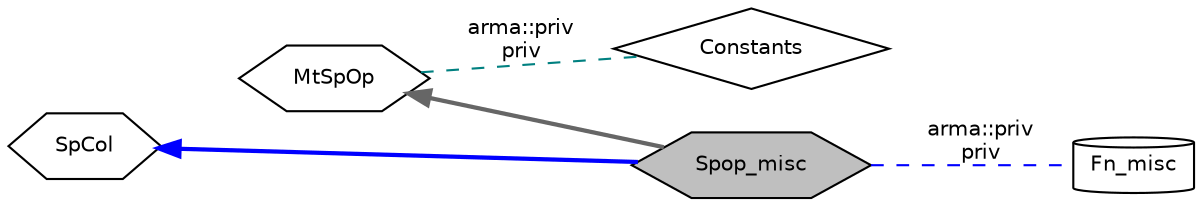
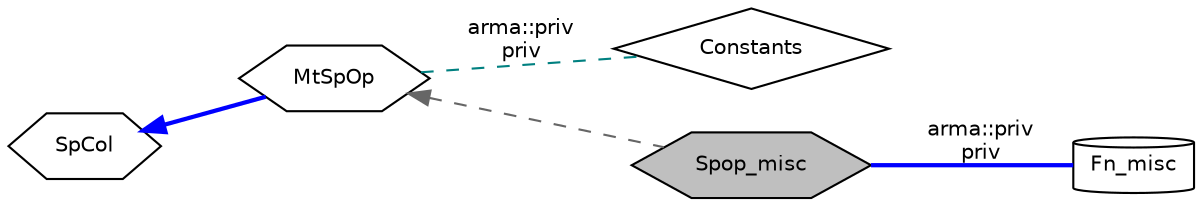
edge "Spop_misc" -> "MtSpOp": style bold -> dashed
edge "Spop_misc" -> "SpCol": now "MtSpOp" -> "SpCol"
edge "Spop_misc" -- "Fn_misc": style dashed -> bold
